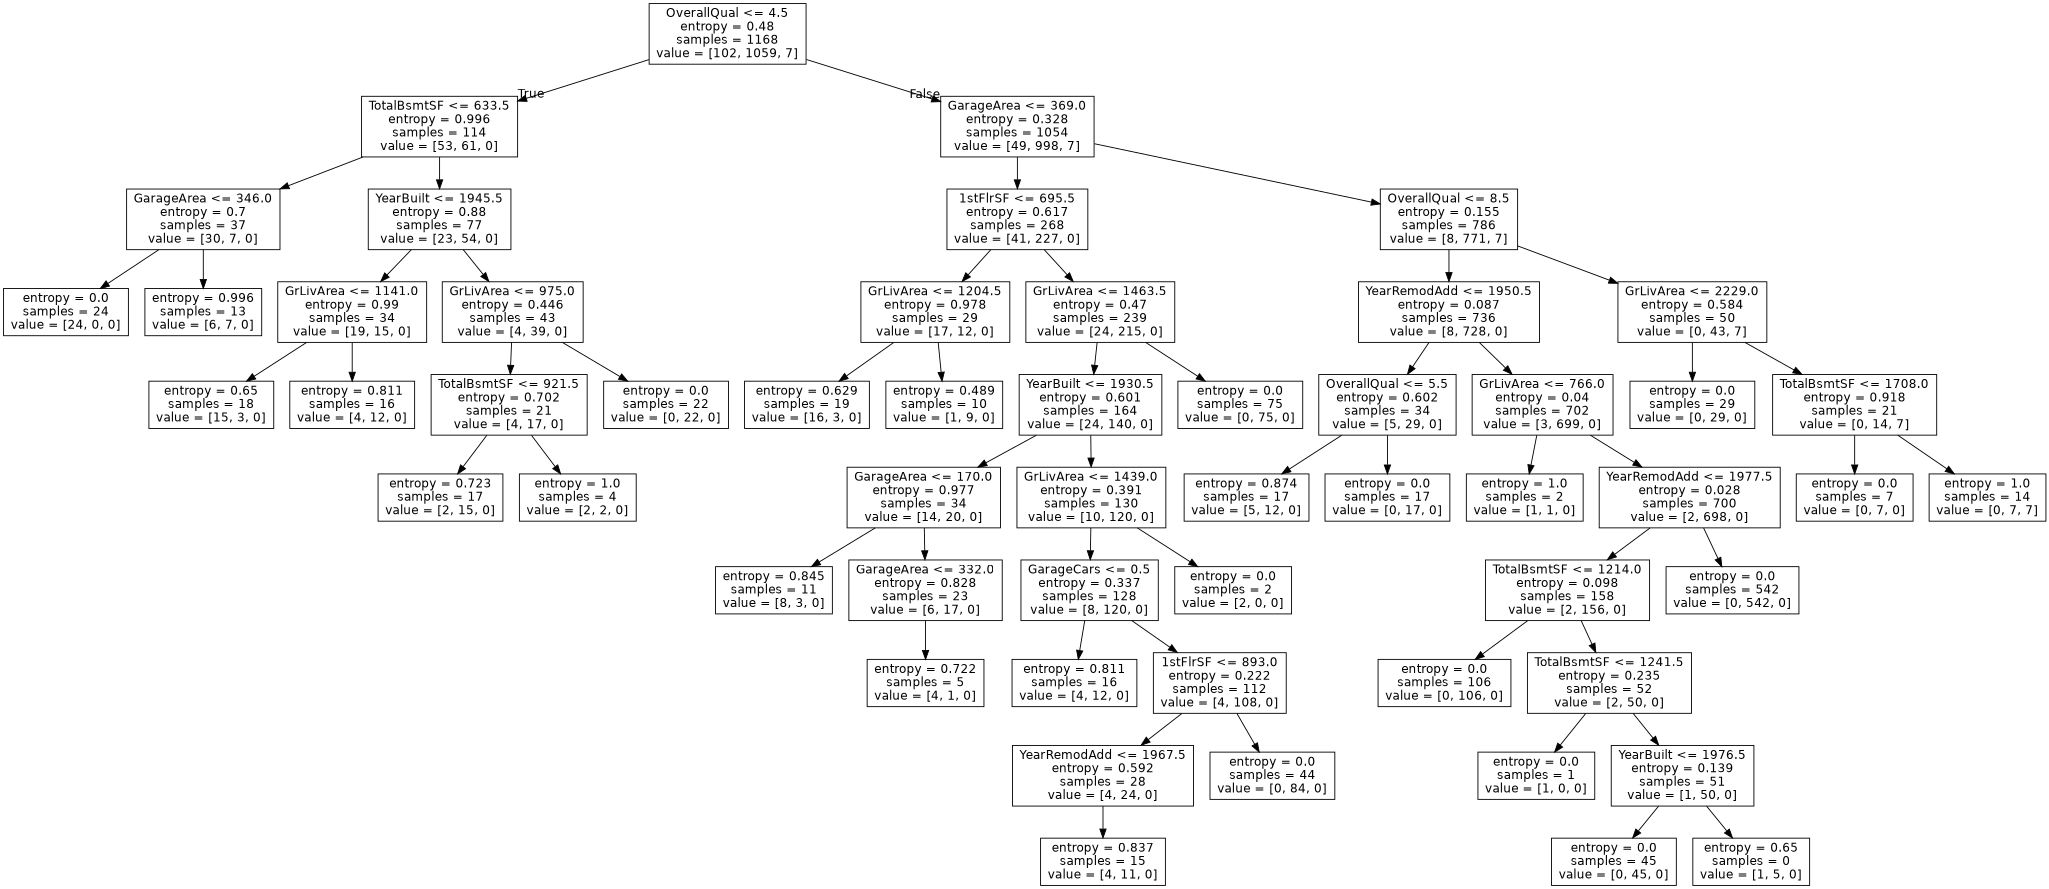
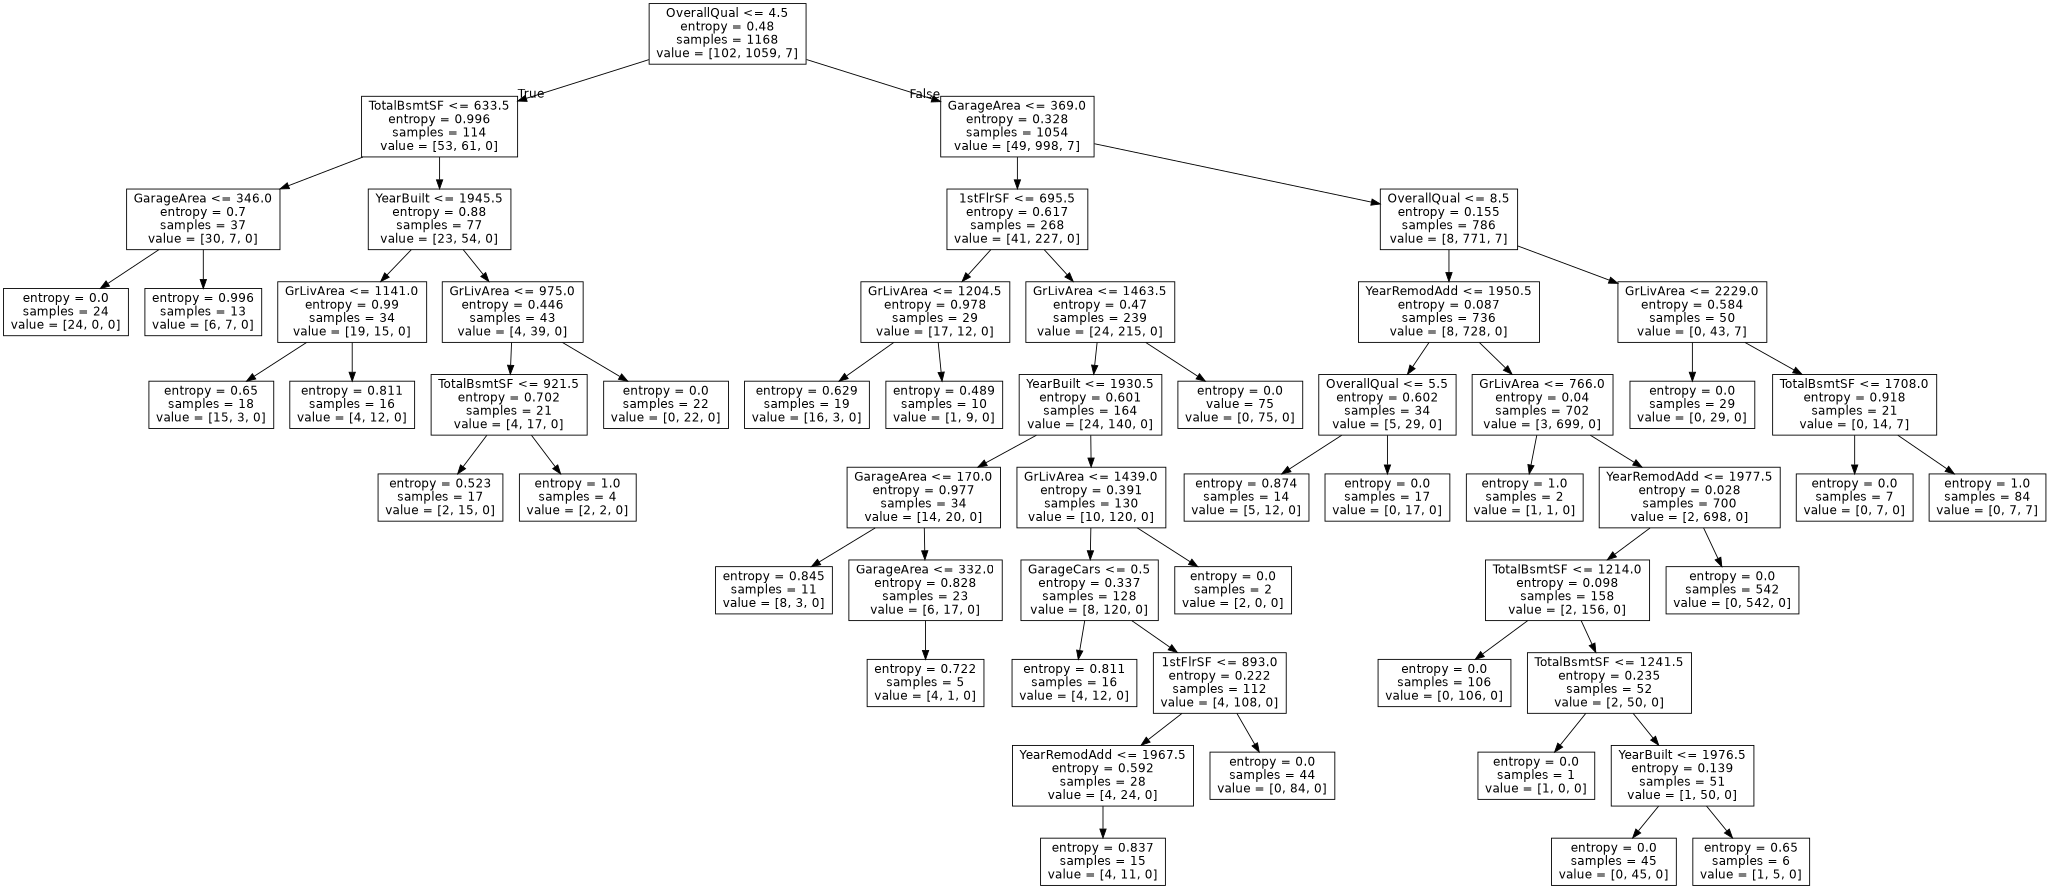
node "entropy = 0.0 samples = 75 value = [0, 75, 0]": label "entropy = 0.0 samples = 75 value = [0, 75, 0]" -> "entropy = 0.0 value = 75 value = [0, 75, 0]"
node "entropy = 0.723 samples = 17 value = [2, 15, 0]": label "entropy = 0.723 samples = 17 value = [2, 15, 0]" -> "entropy = 0.523 samples = 17 value = [2, 15, 0]"
node "entropy = 0.874 samples = 17 value = [5, 12, 0]": label "entropy = 0.874 samples = 17 value = [5, 12, 0]" -> "entropy = 0.874 samples = 14 value = [5, 12, 0]"
node "entropy = 1.0 samples = 14 value = [0, 7, 7]": label "entropy = 1.0 samples = 14 value = [0, 7, 7]" -> "entropy = 1.0 samples = 84 value = [0, 7, 7]"
node "entropy = 0.65 samples = 0 value = [1, 5, 0]": label "entropy = 0.65 samples = 0 value = [1, 5, 0]" -> "entropy = 0.65 samples = 6 value = [1, 5, 0]"
